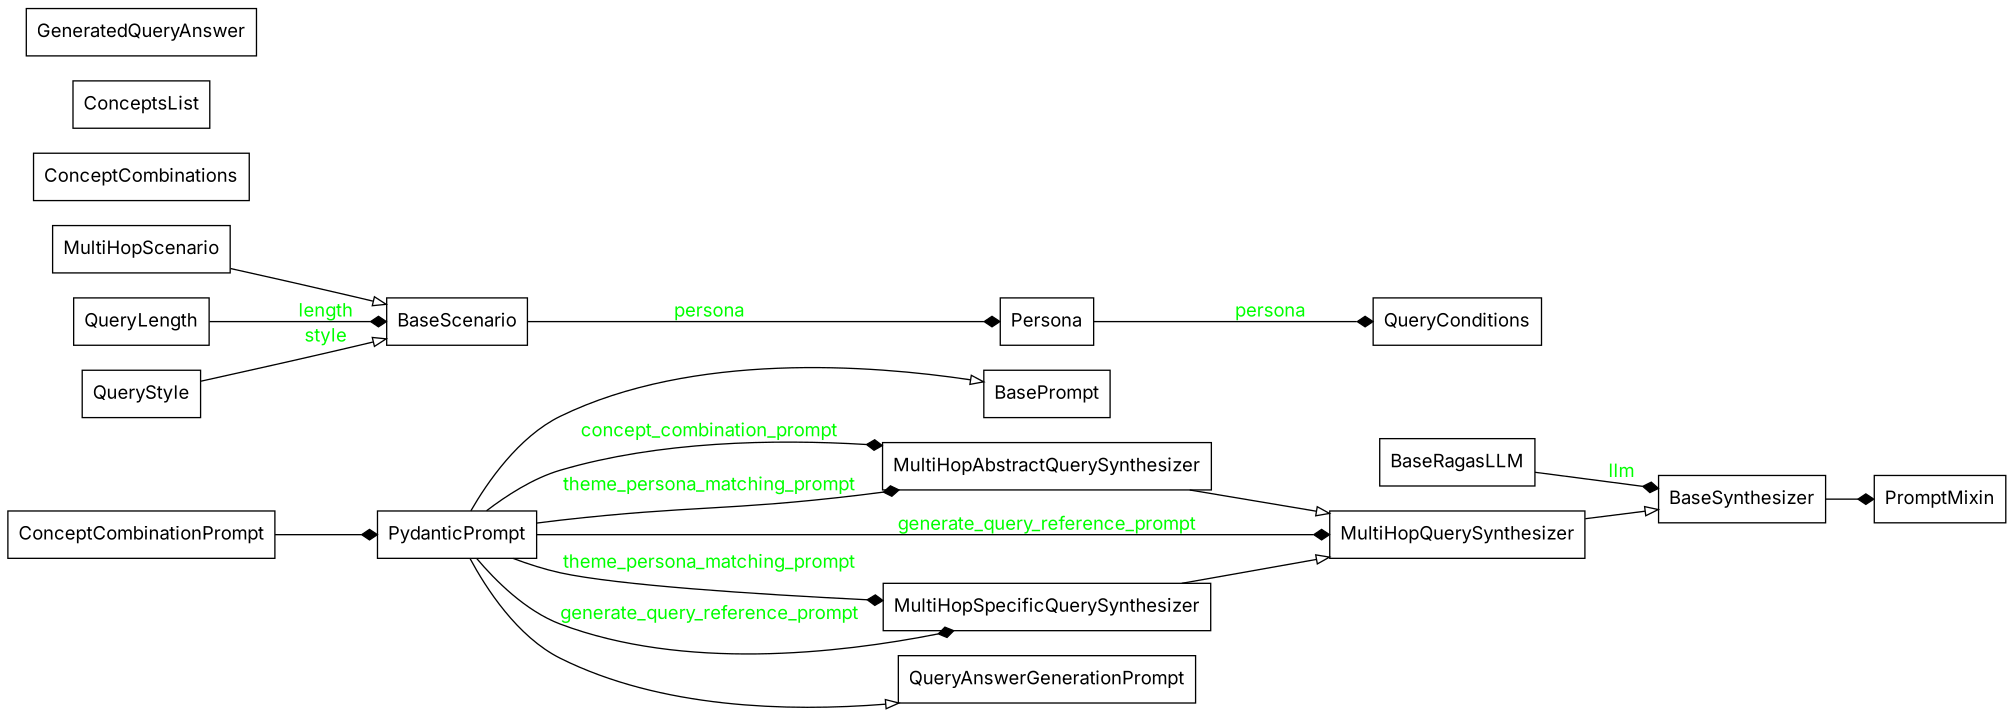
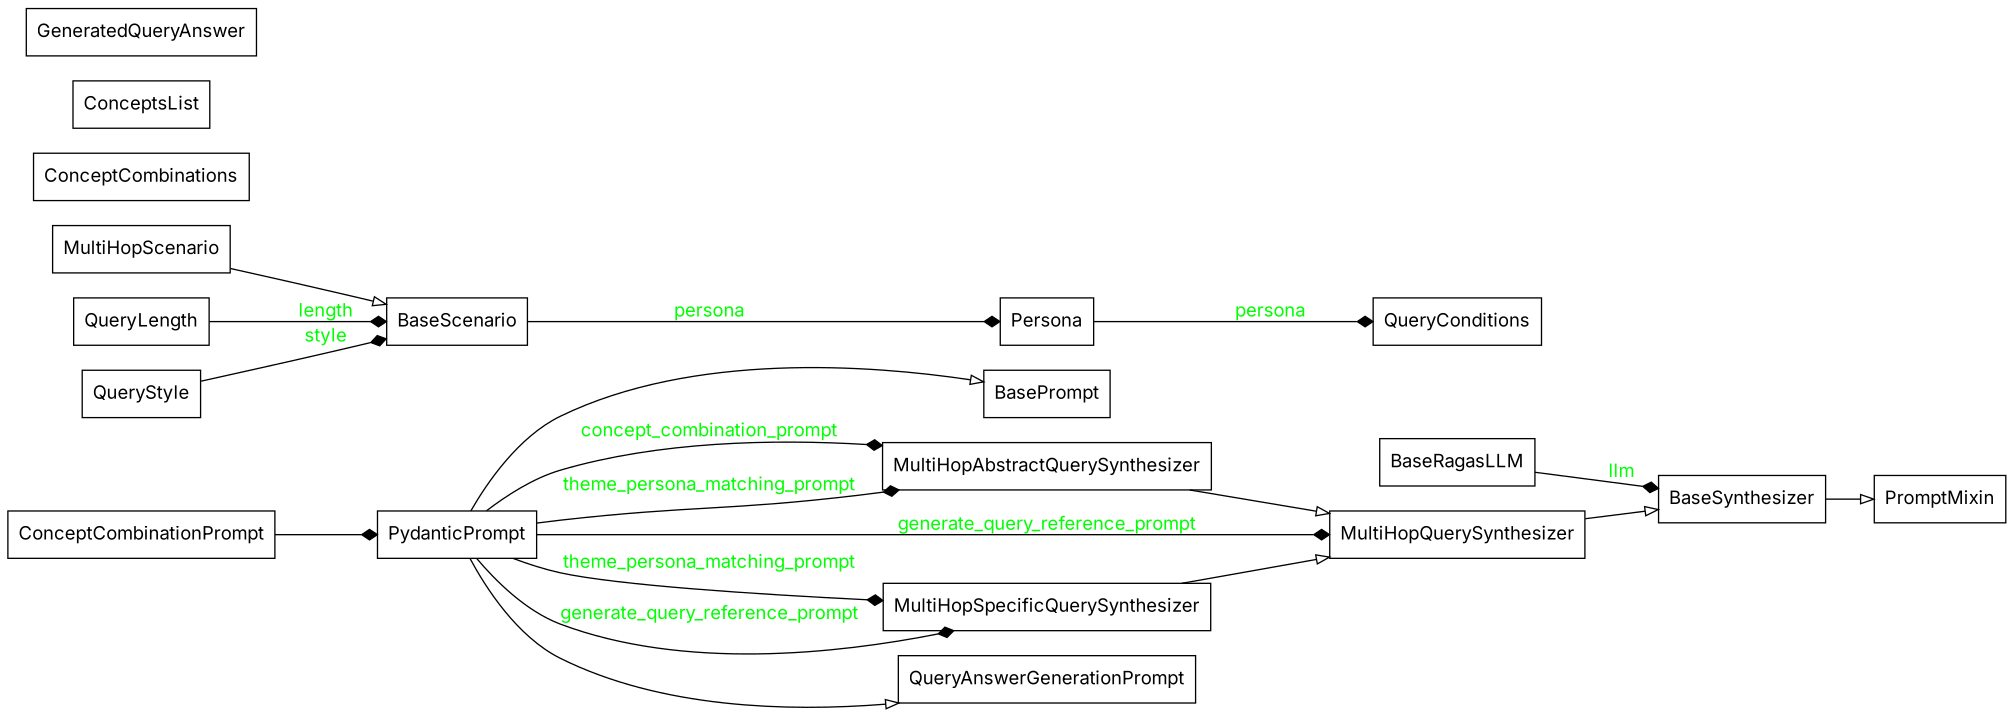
edge "QueryStyle" -> "BaseScenario": arrowhead empty -> diamond
edge "BaseSynthesizer" -> "PromptMixin": arrowhead diamond -> empty
